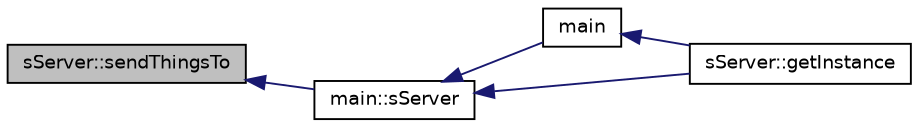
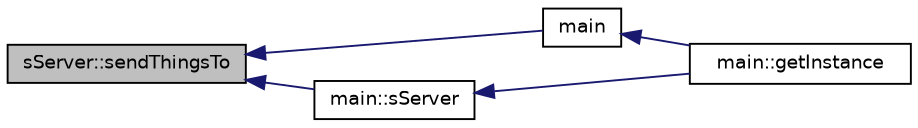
edge "main" -> "main::sServer": now "main" -> "sServer::sendThingsTo"
node "sServer::getInstance": label "sServer::getInstance" -> "main::getInstance"
